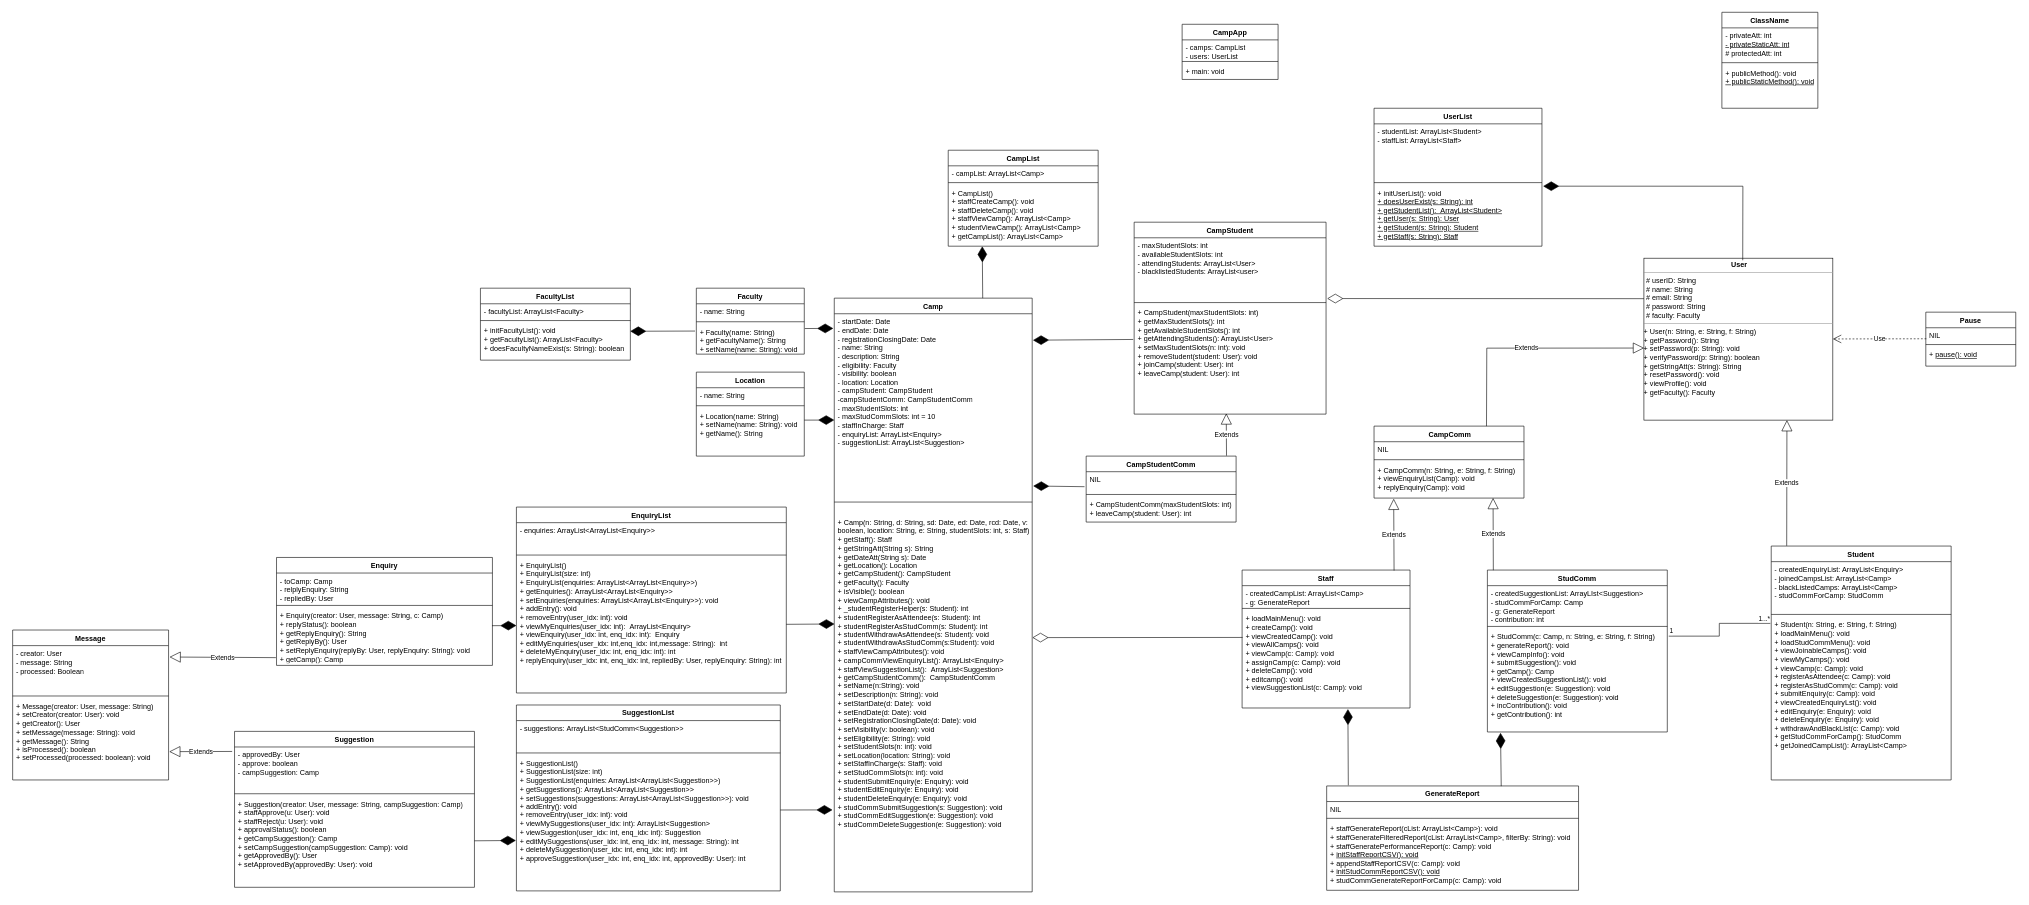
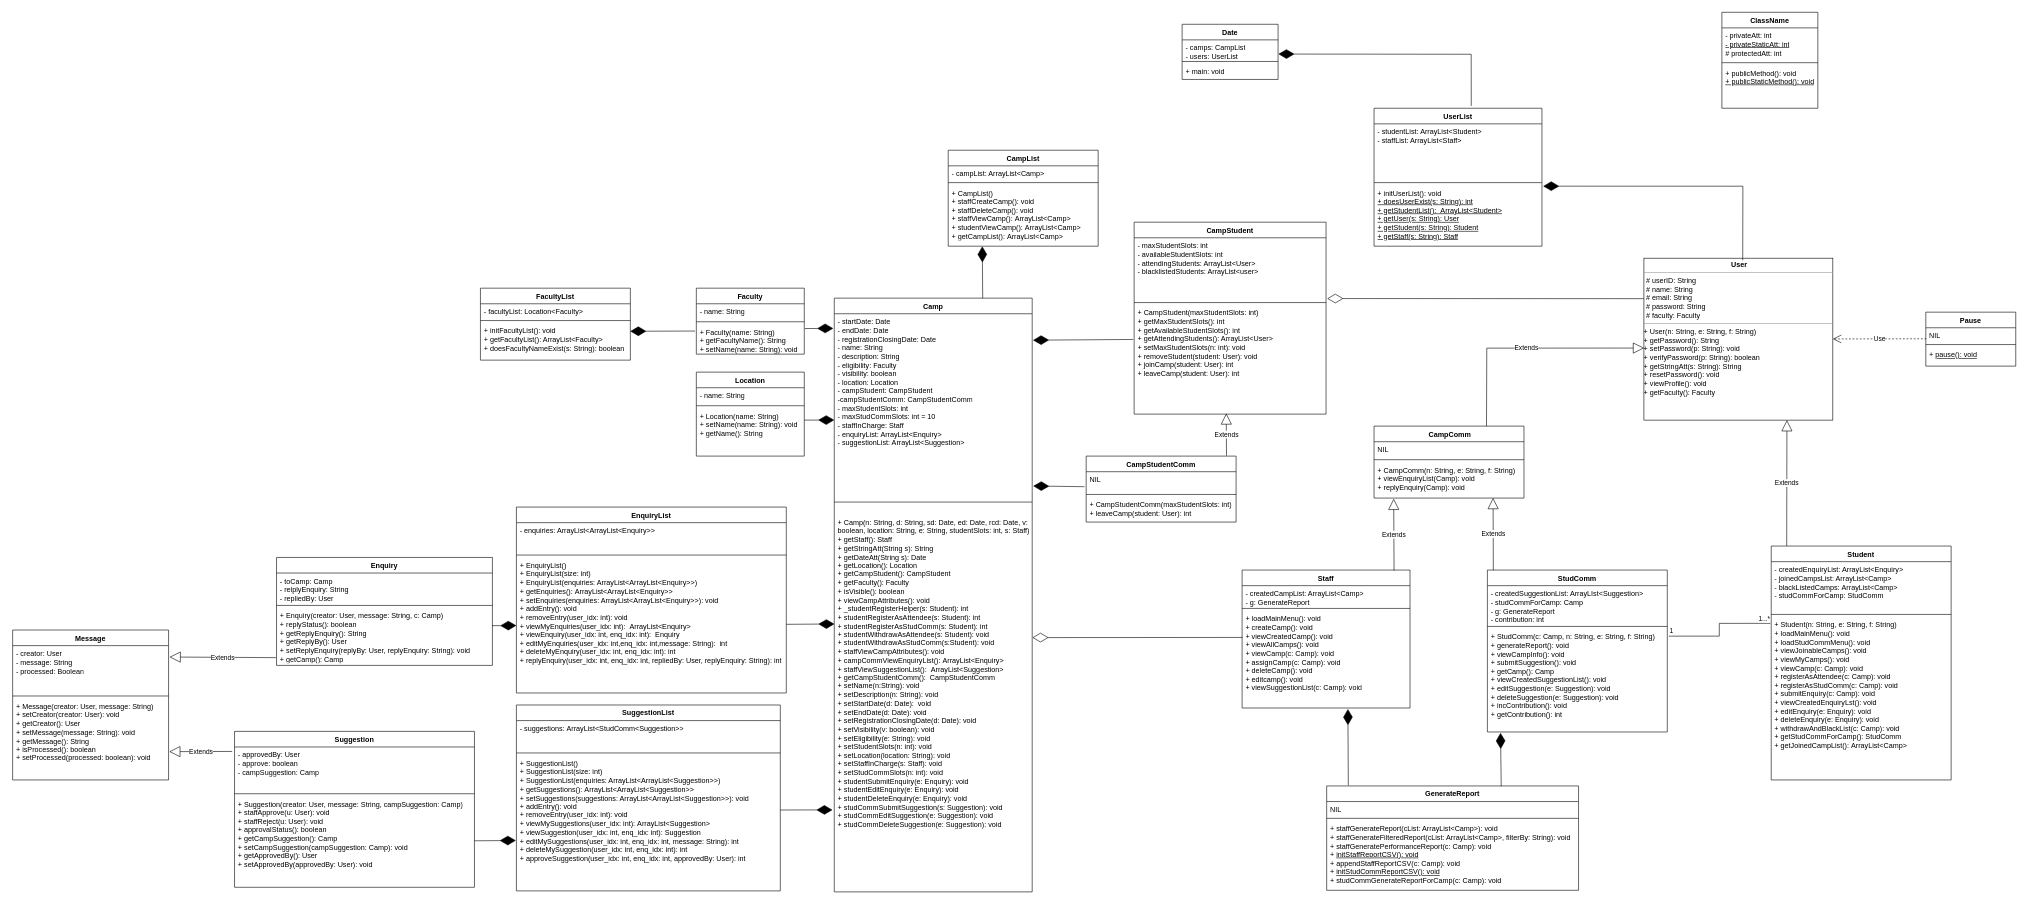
node "CampApp": label "CampApp" -> "Date"
edge "UserList" -> "- camps: CampList - users: UserList": added
node "- facultyList: ArrayList<Faculty>": label "- facultyList: ArrayList<Faculty>" -> "- facultyList: Location<Faculty>"
